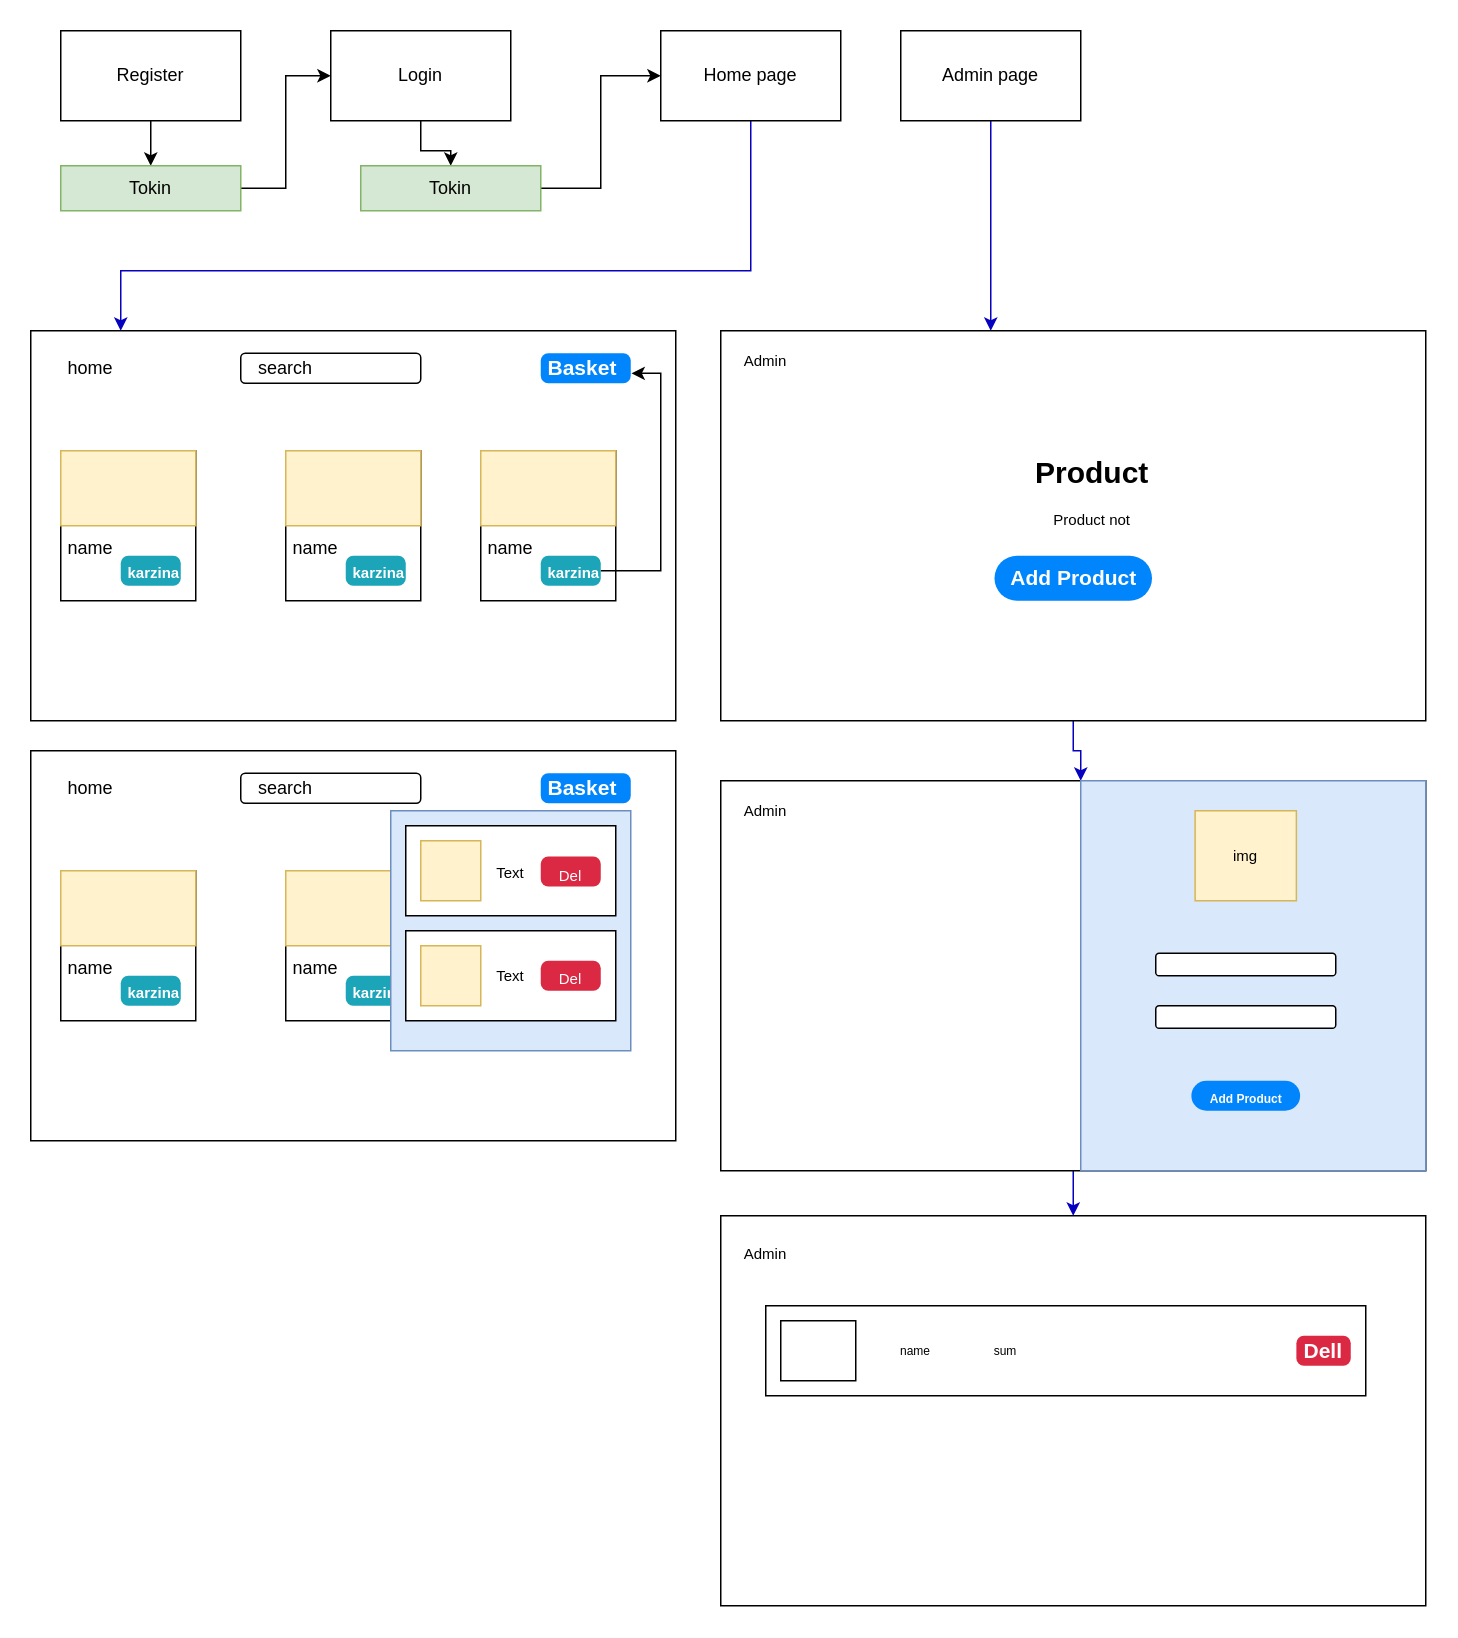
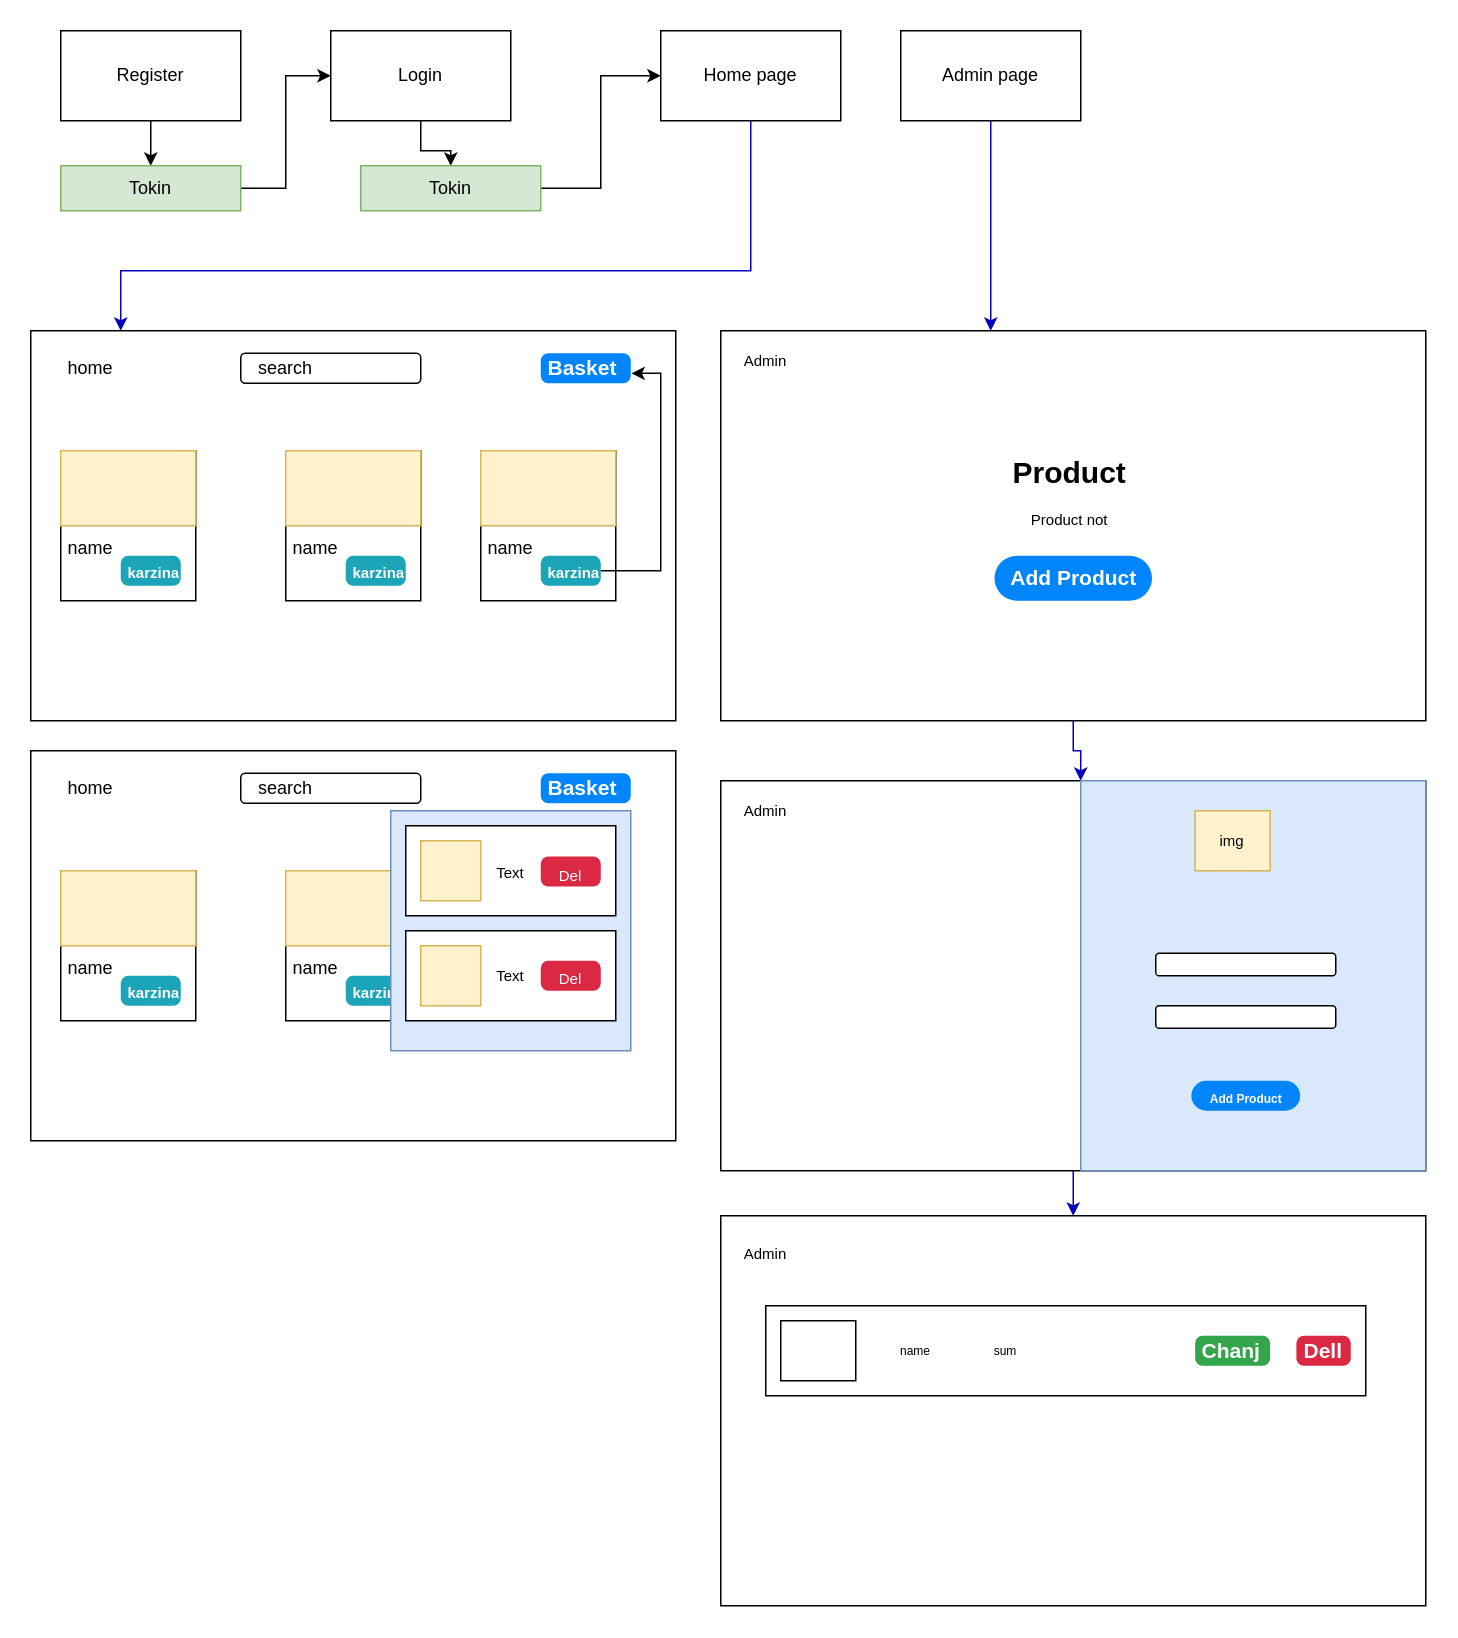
node "ProductProduct not": moved (1096, 492) -> (1073, 492)
node "img": size 101x90 -> 75x60
node "Chanj": added
